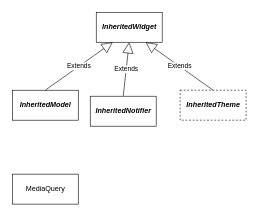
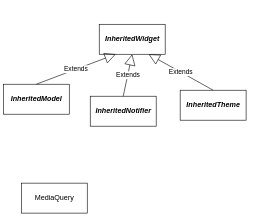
node "InheritedWidget": moved (129, 27) -> (132, 39)
node "InheritedModel": moved (45, 105) -> (36, 99)
node "InheritedTheme": style dashed -> solid
node "MediaQuery": moved (45, 189) -> (54, 198)
